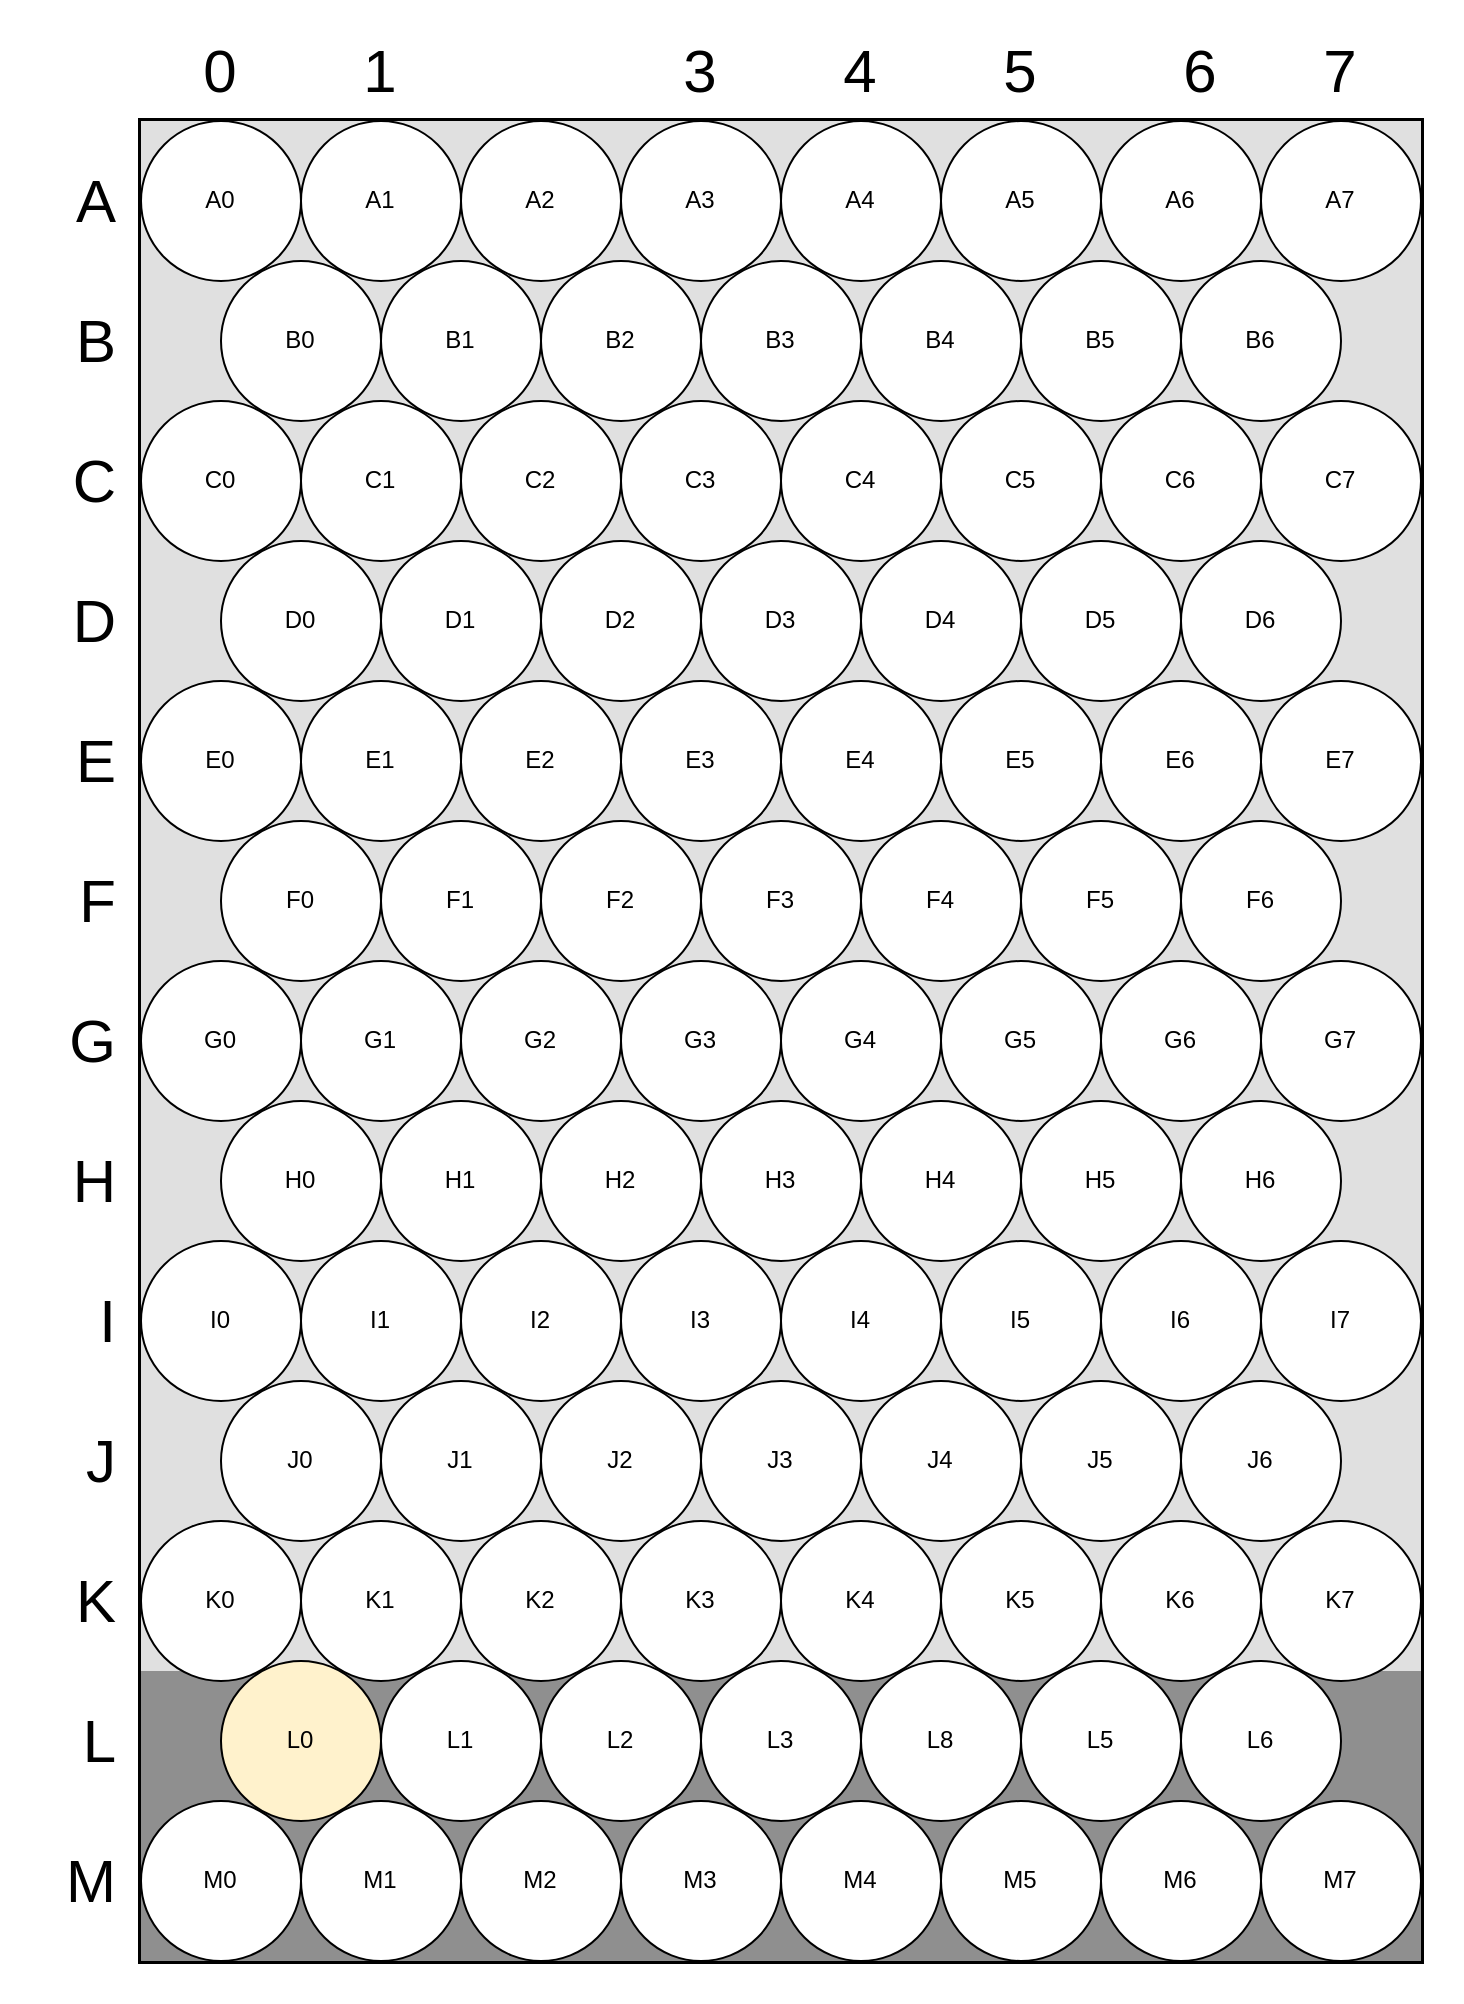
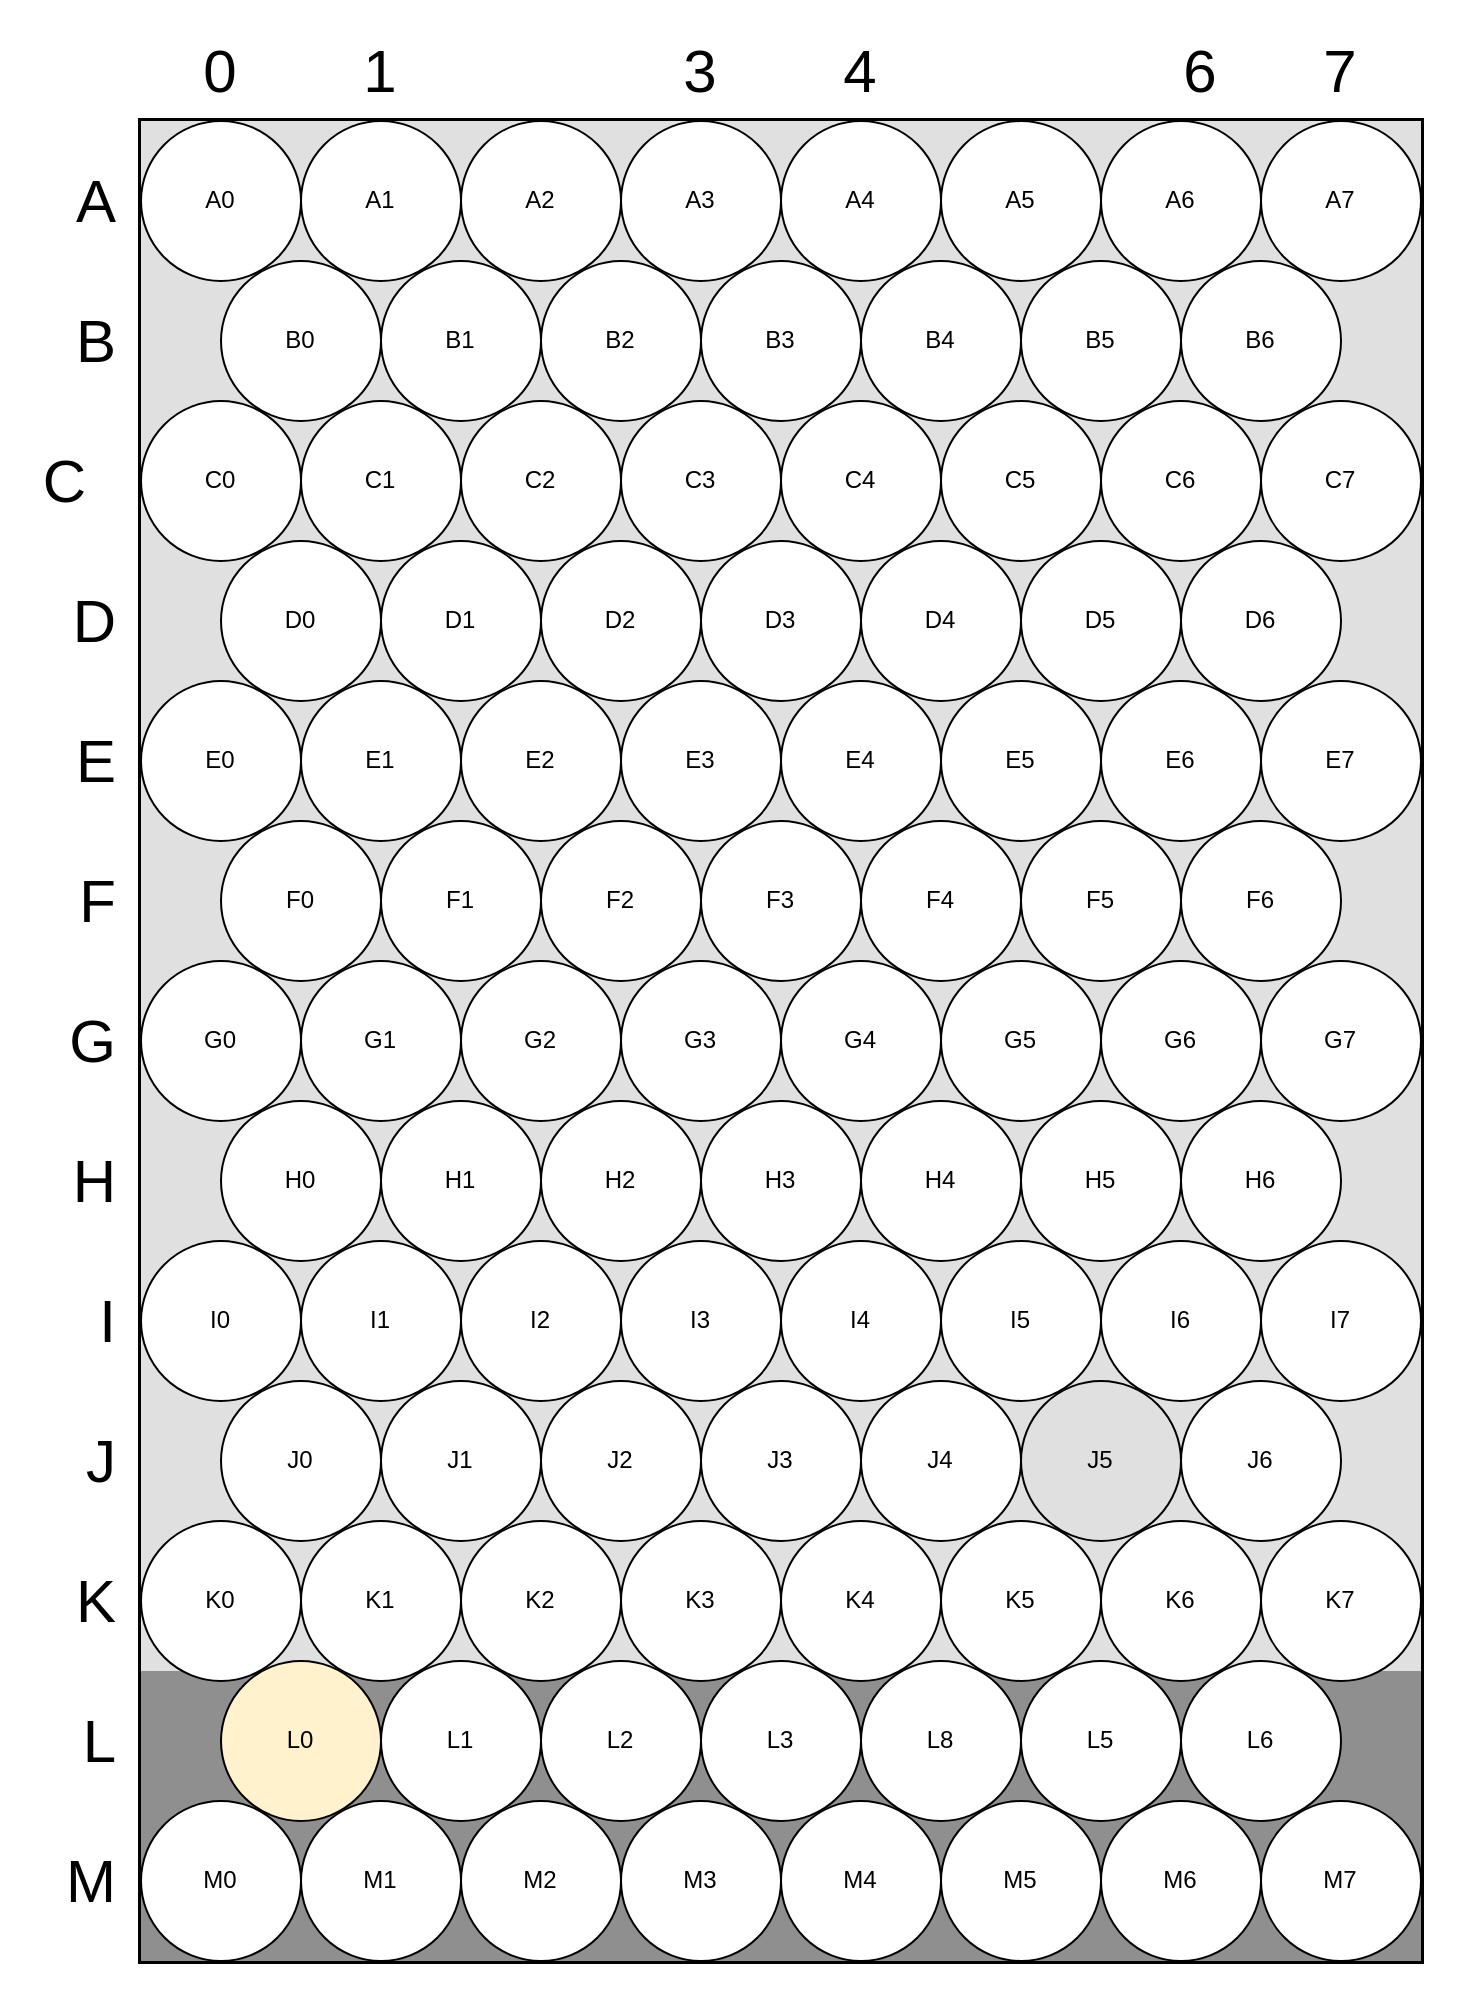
node "5": removed
node "C": moved (81, 481) -> (51, 481)
node "J5": fillcolor #ffffff -> #e0e0e0
